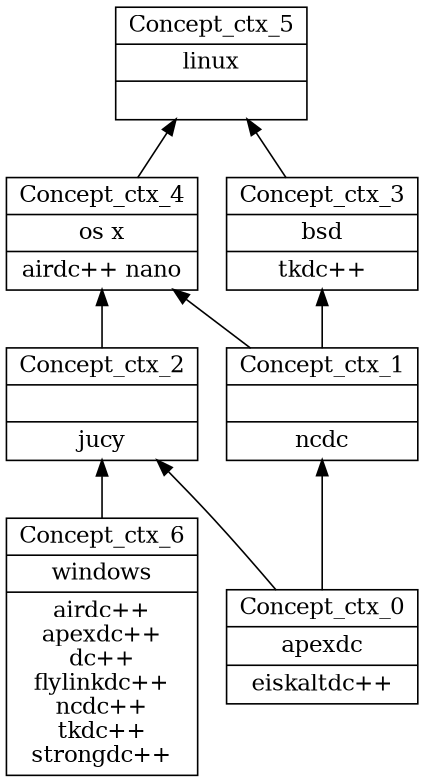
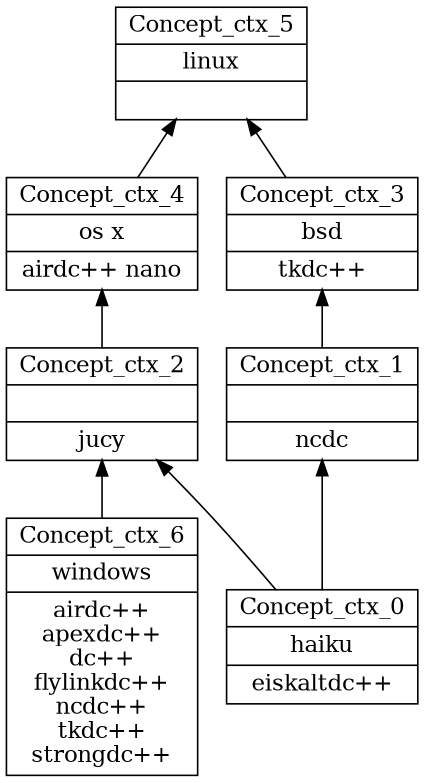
edge "Concept_ctx_1" -> "Concept_ctx_4": removed
node "Concept_ctx_0": text "apexdc" -> "haiku"
